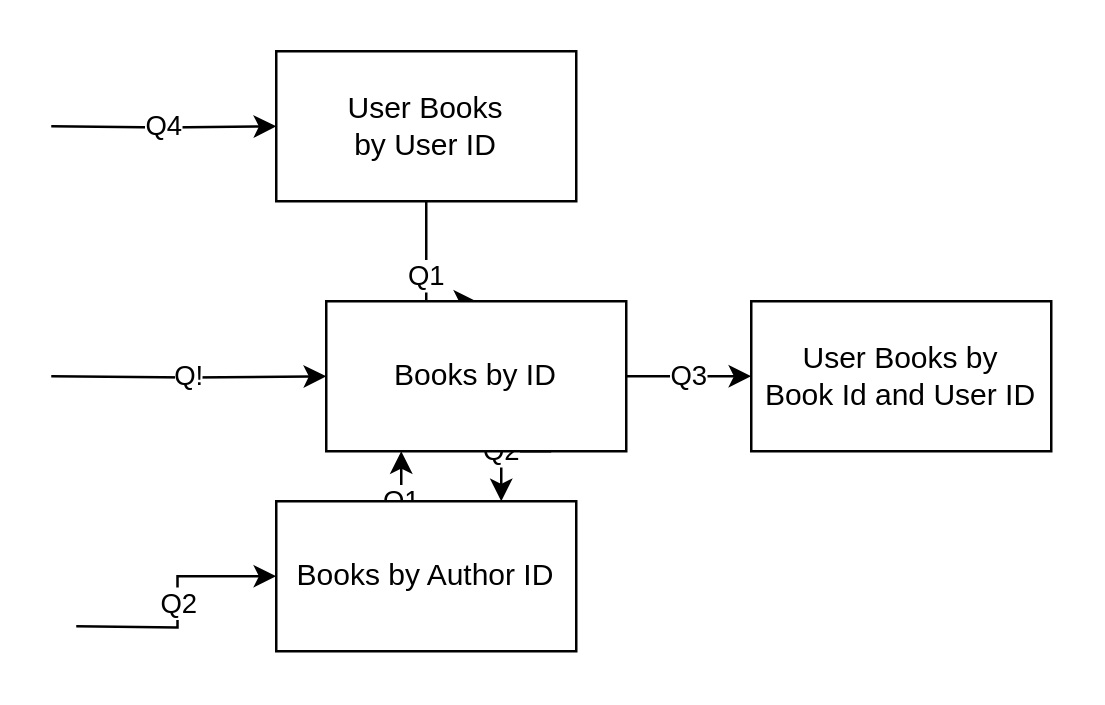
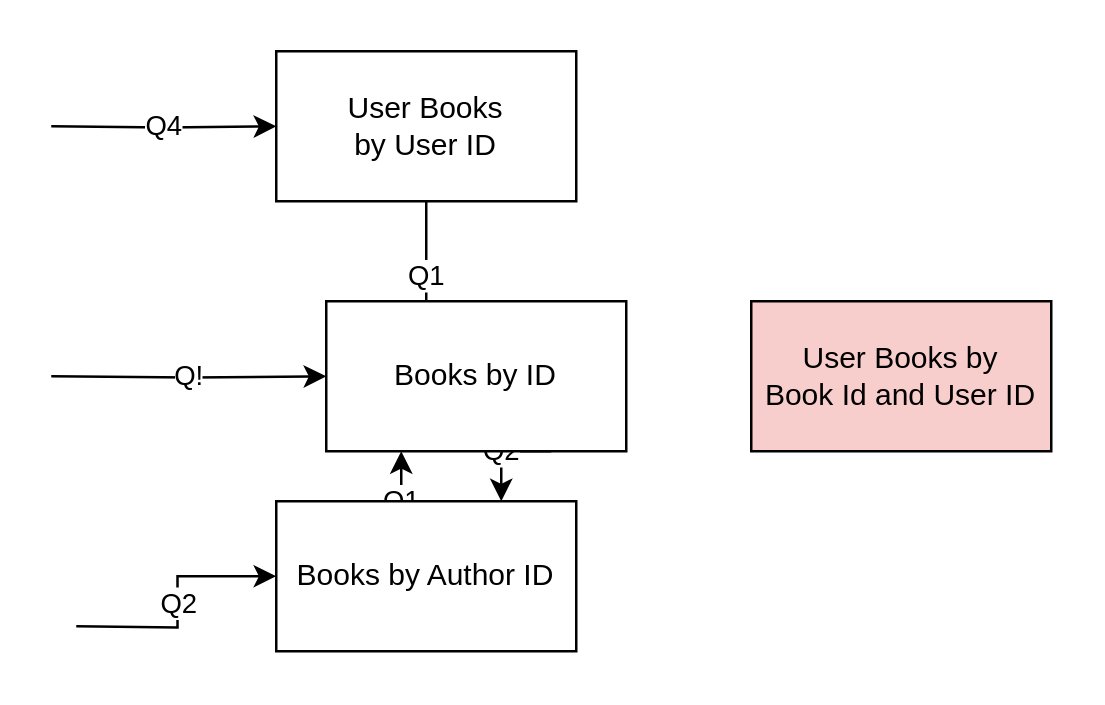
edge "User Books by User ID" -> "Books by ID": arrowhead classic -> none
edge "Books by ID" -> "User Books by Book Id and User ID": removed, label "Q3"
node "User Books by Book Id and User ID": fillcolor #ffffff -> #f8cecc
